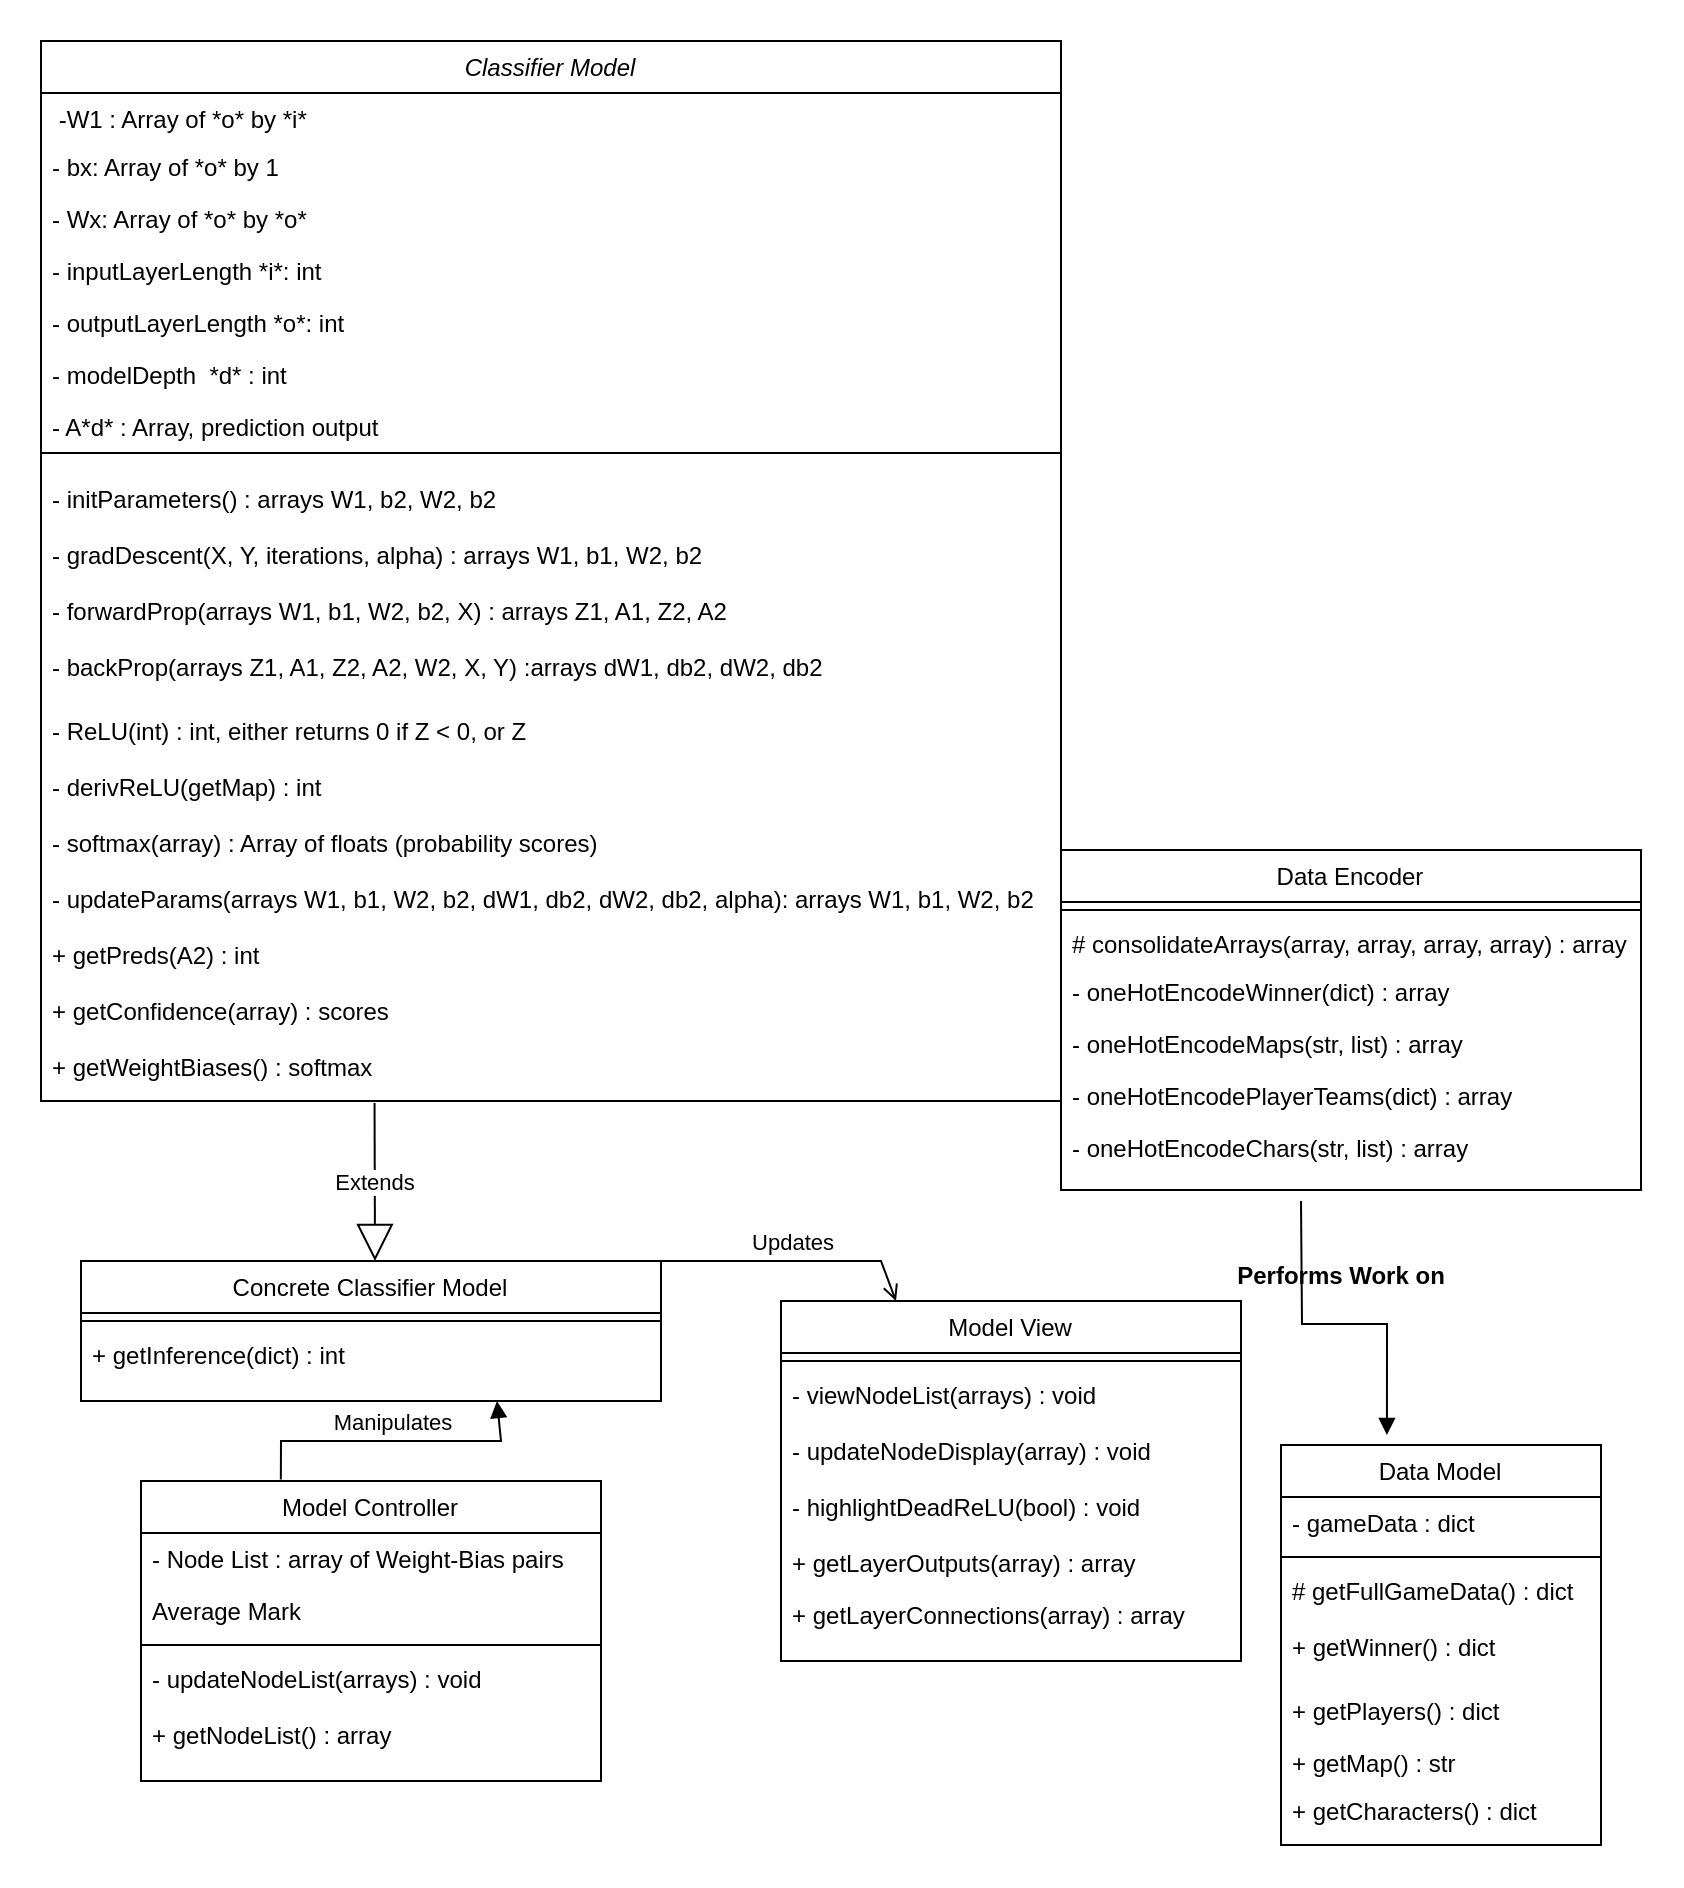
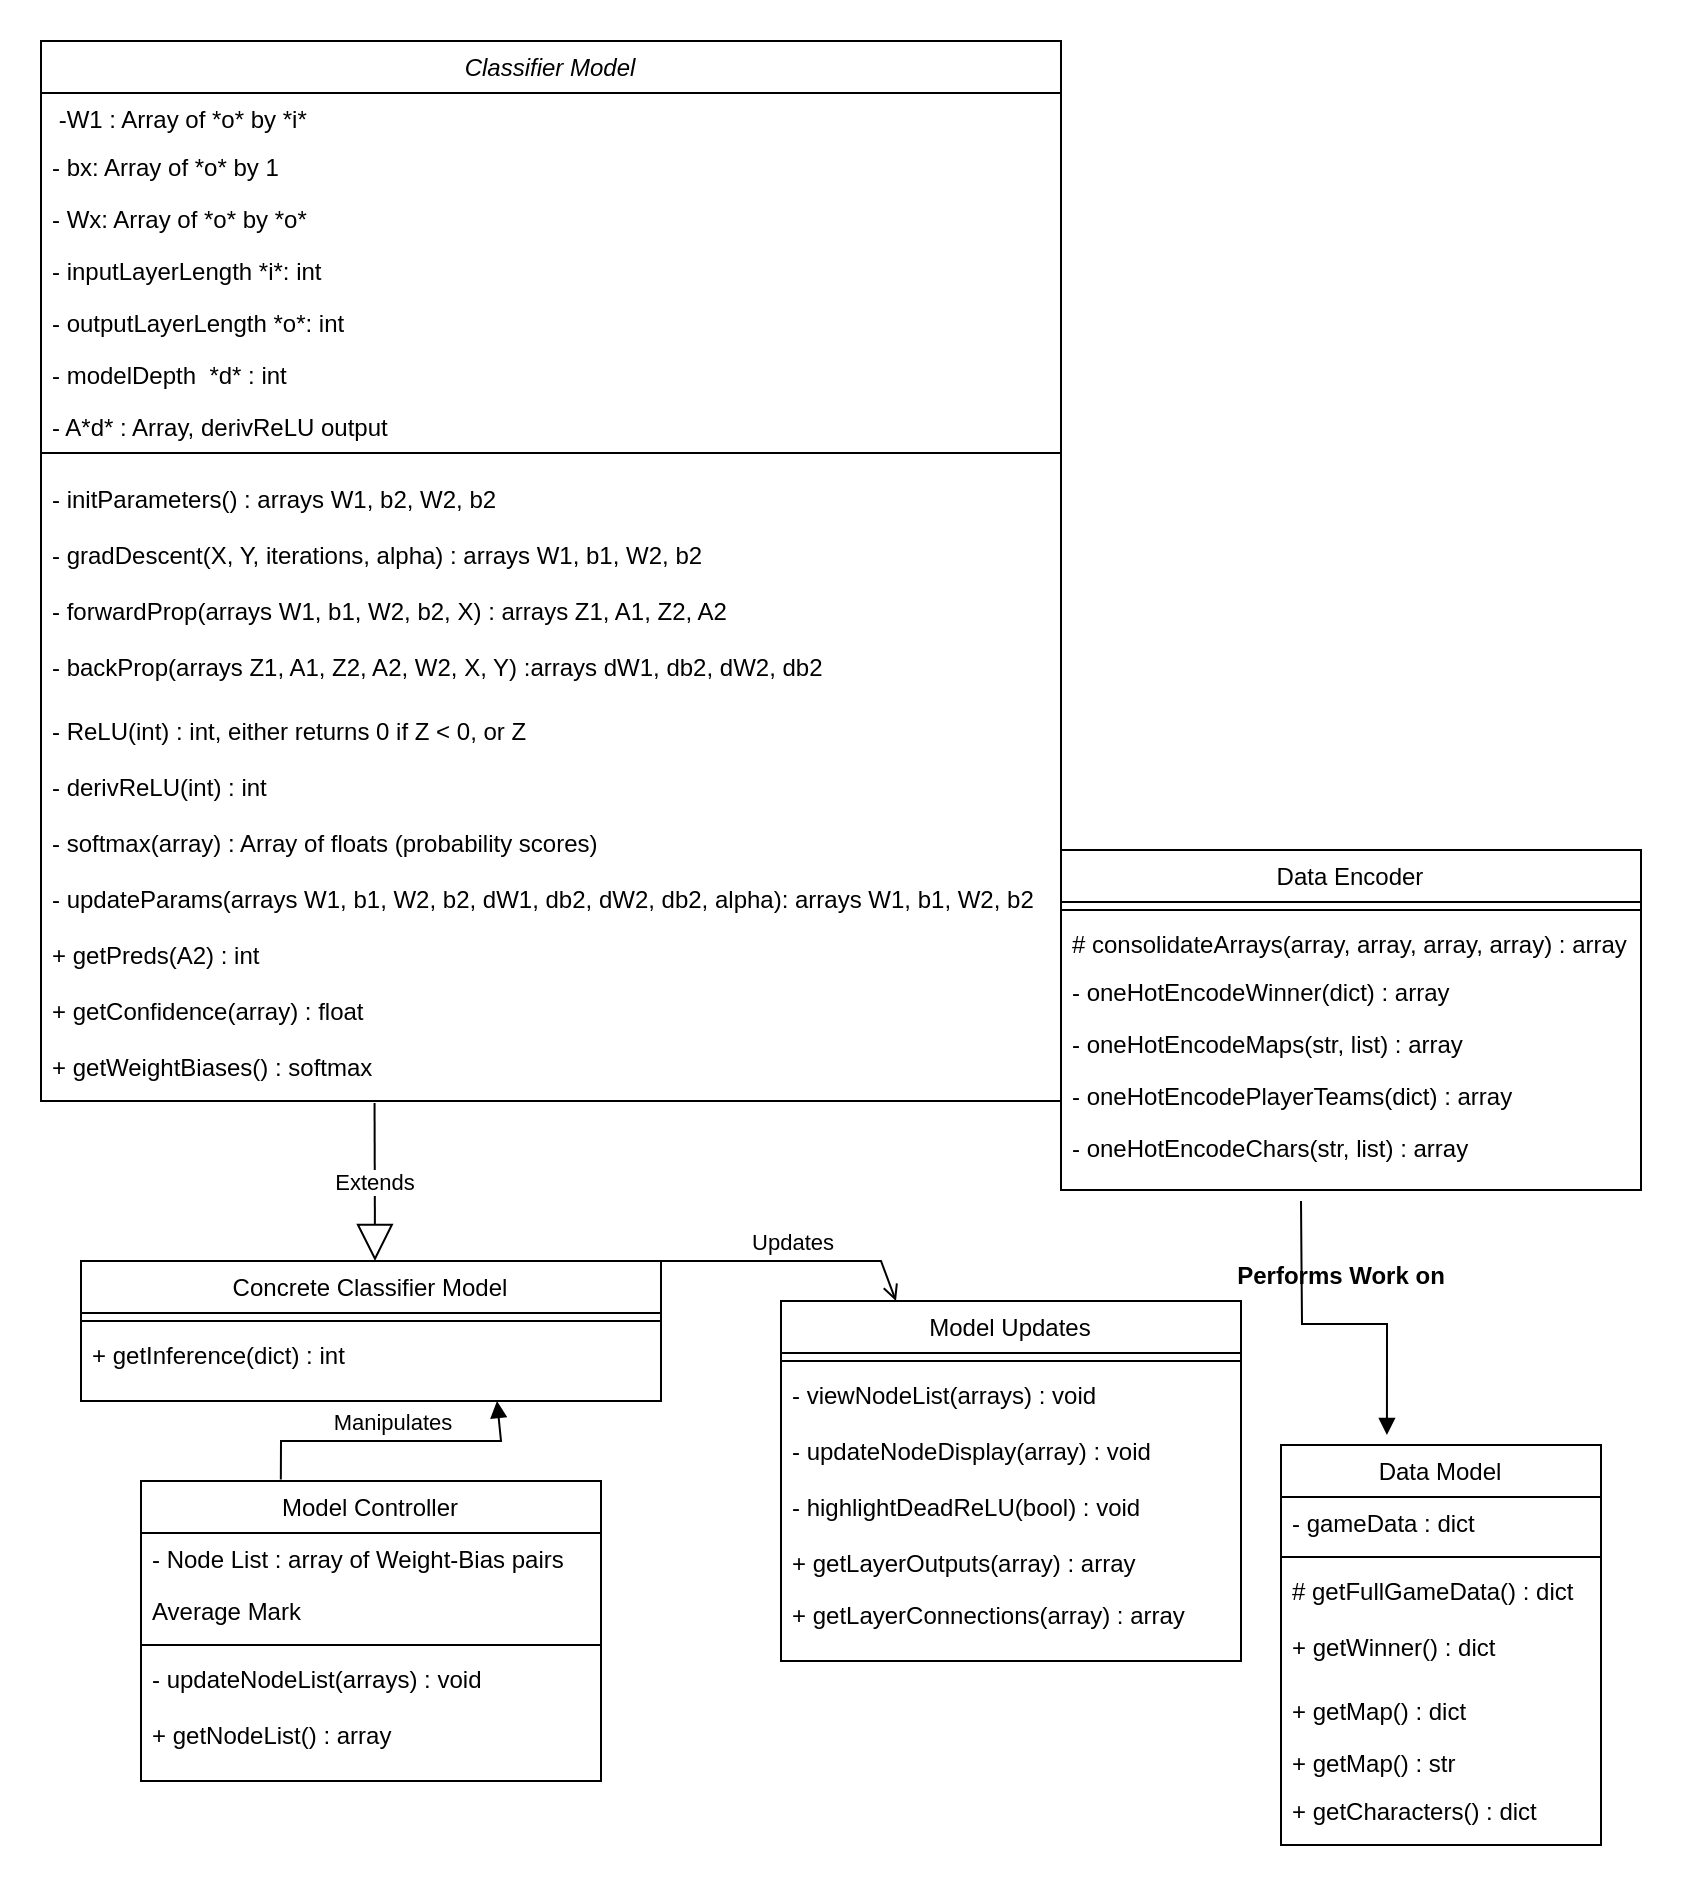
node "- A*d* : Array, prediction output": label "- A*d* : Array, prediction output" -> "- A*d* : Array, derivReLU output"
node "- derivReLU(getMap) : int": label "- derivReLU(getMap) : int" -> "- derivReLU(int) : int"
node "+ getConfidence(array) : scores": label "+ getConfidence(array) : scores" -> "+ getConfidence(array) : float"
node "Model View": label "Model View" -> "Model Updates"
node "+ getPlayers() : dict": label "+ getPlayers() : dict" -> "+ getMap() : dict"
